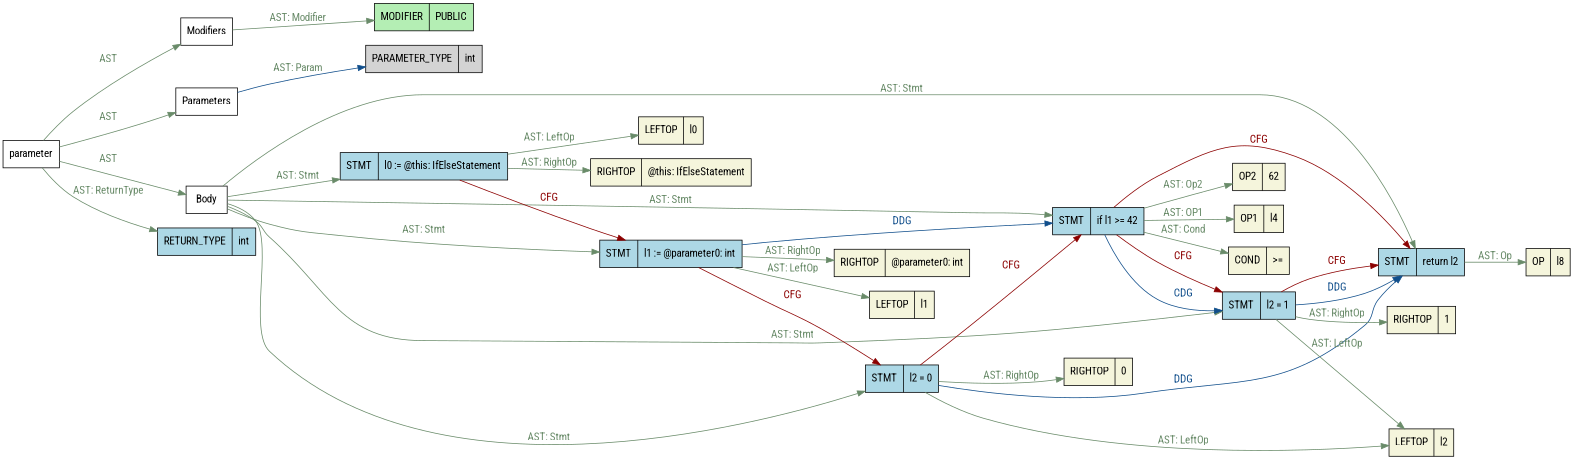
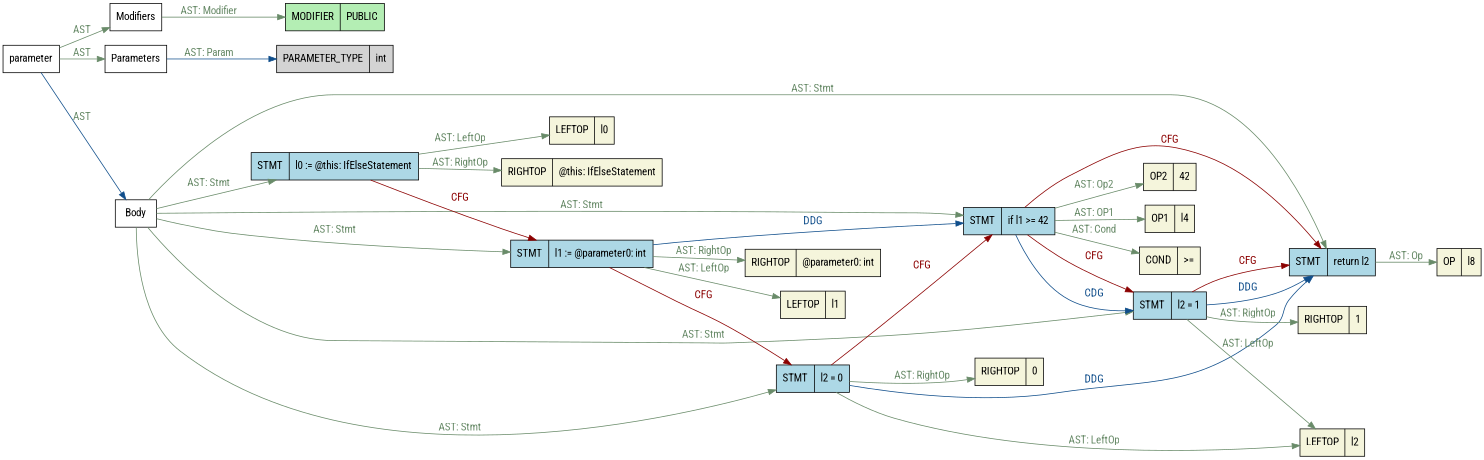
edge "parameter" -> "Body": color darkseagreen4 -> dodgerblue4
node "OP2": text "62" -> "42"
node "RETURN_TYPE": removed
